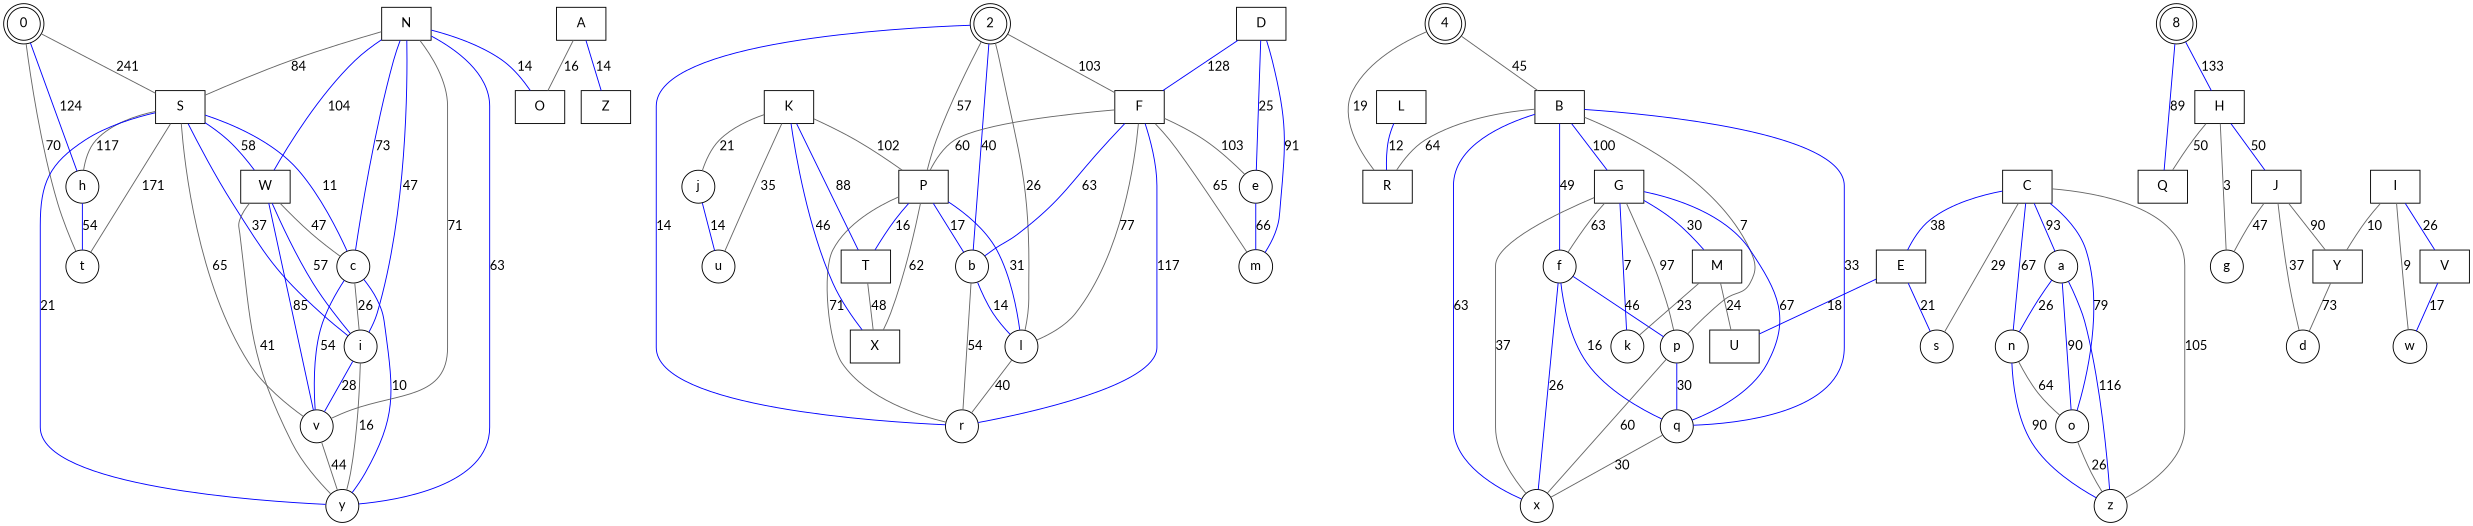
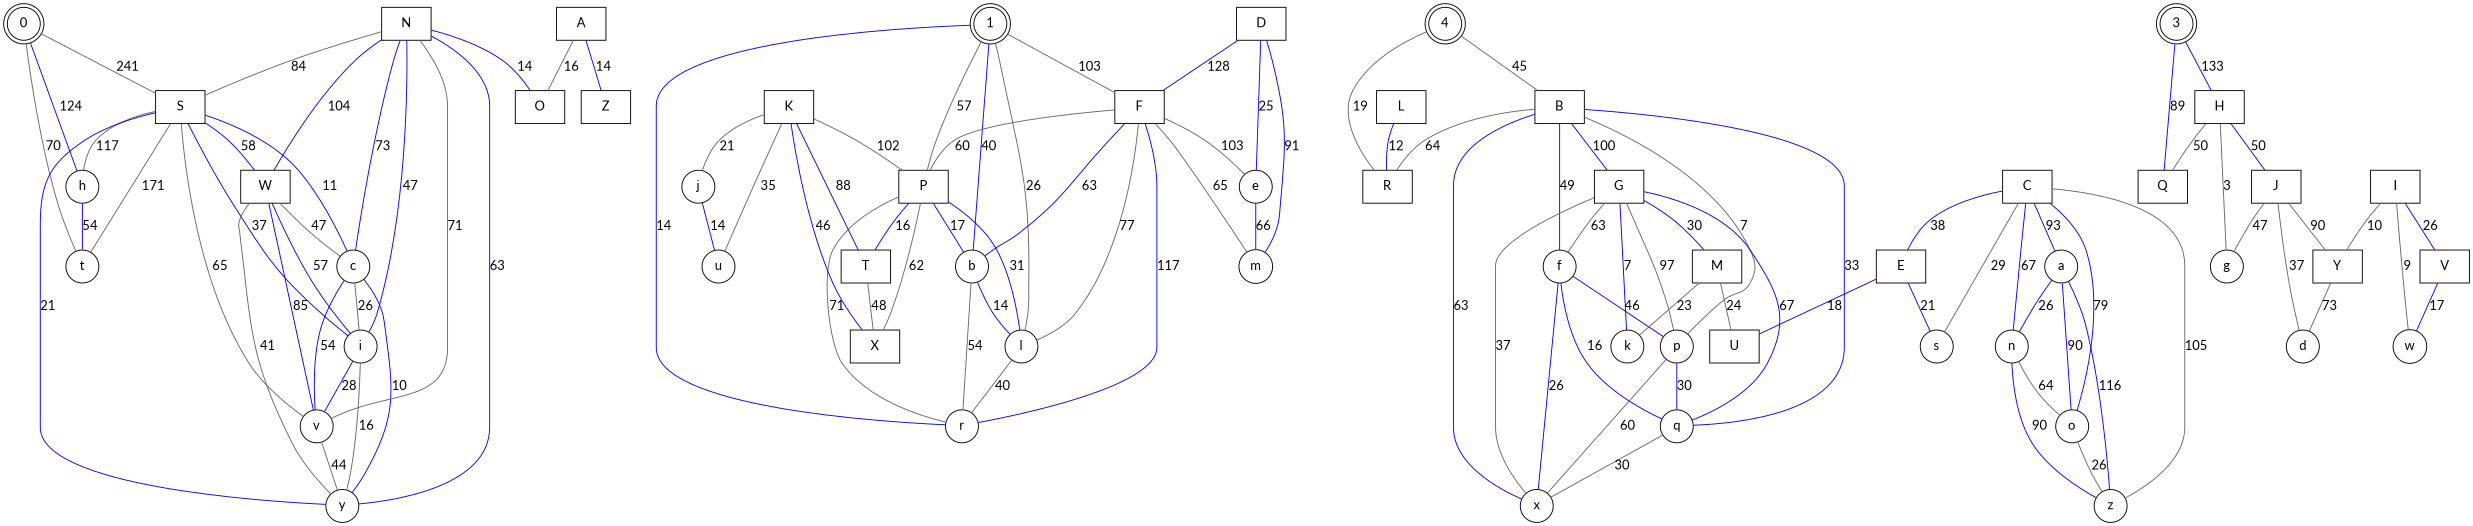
node "2": label "2" -> "1"
node "8": label "8" -> "3"
